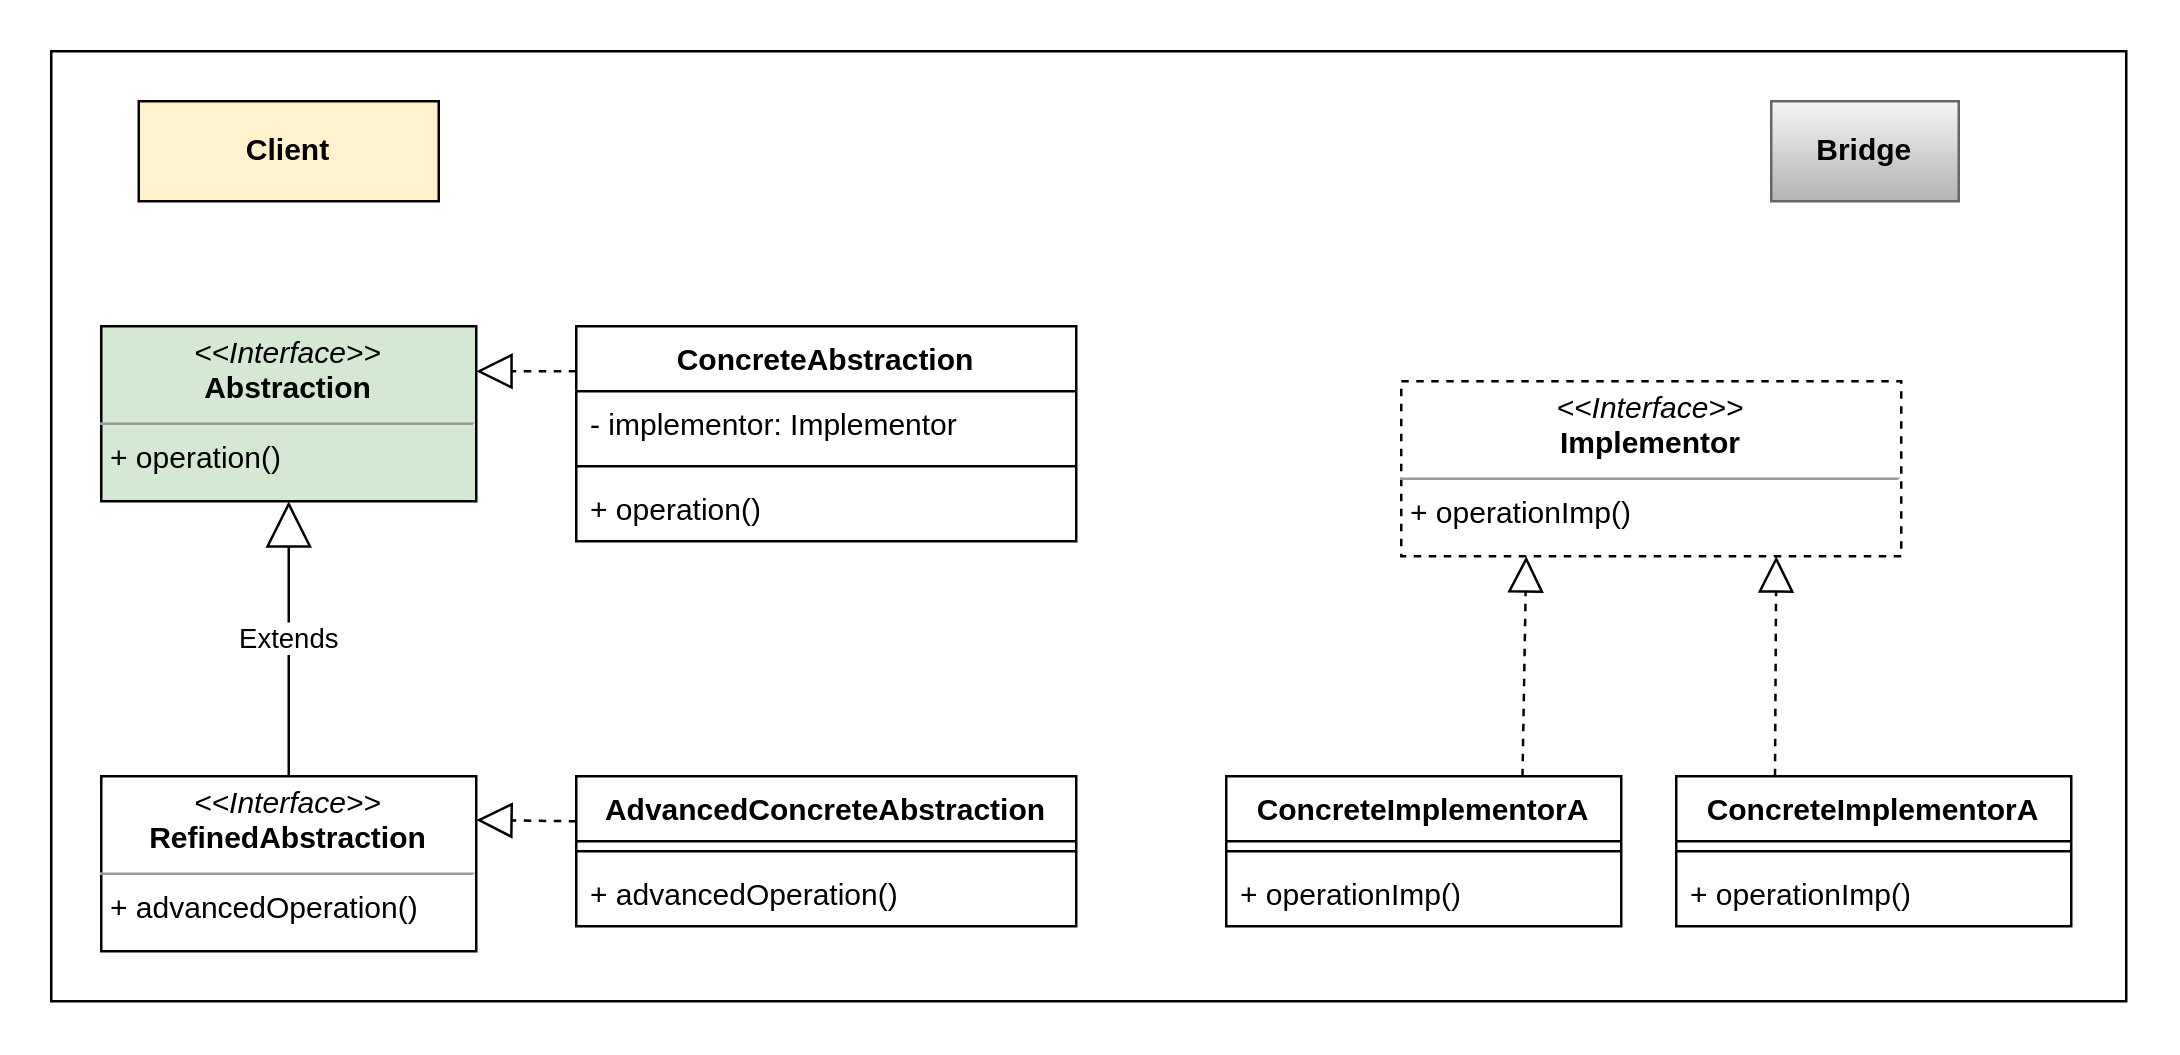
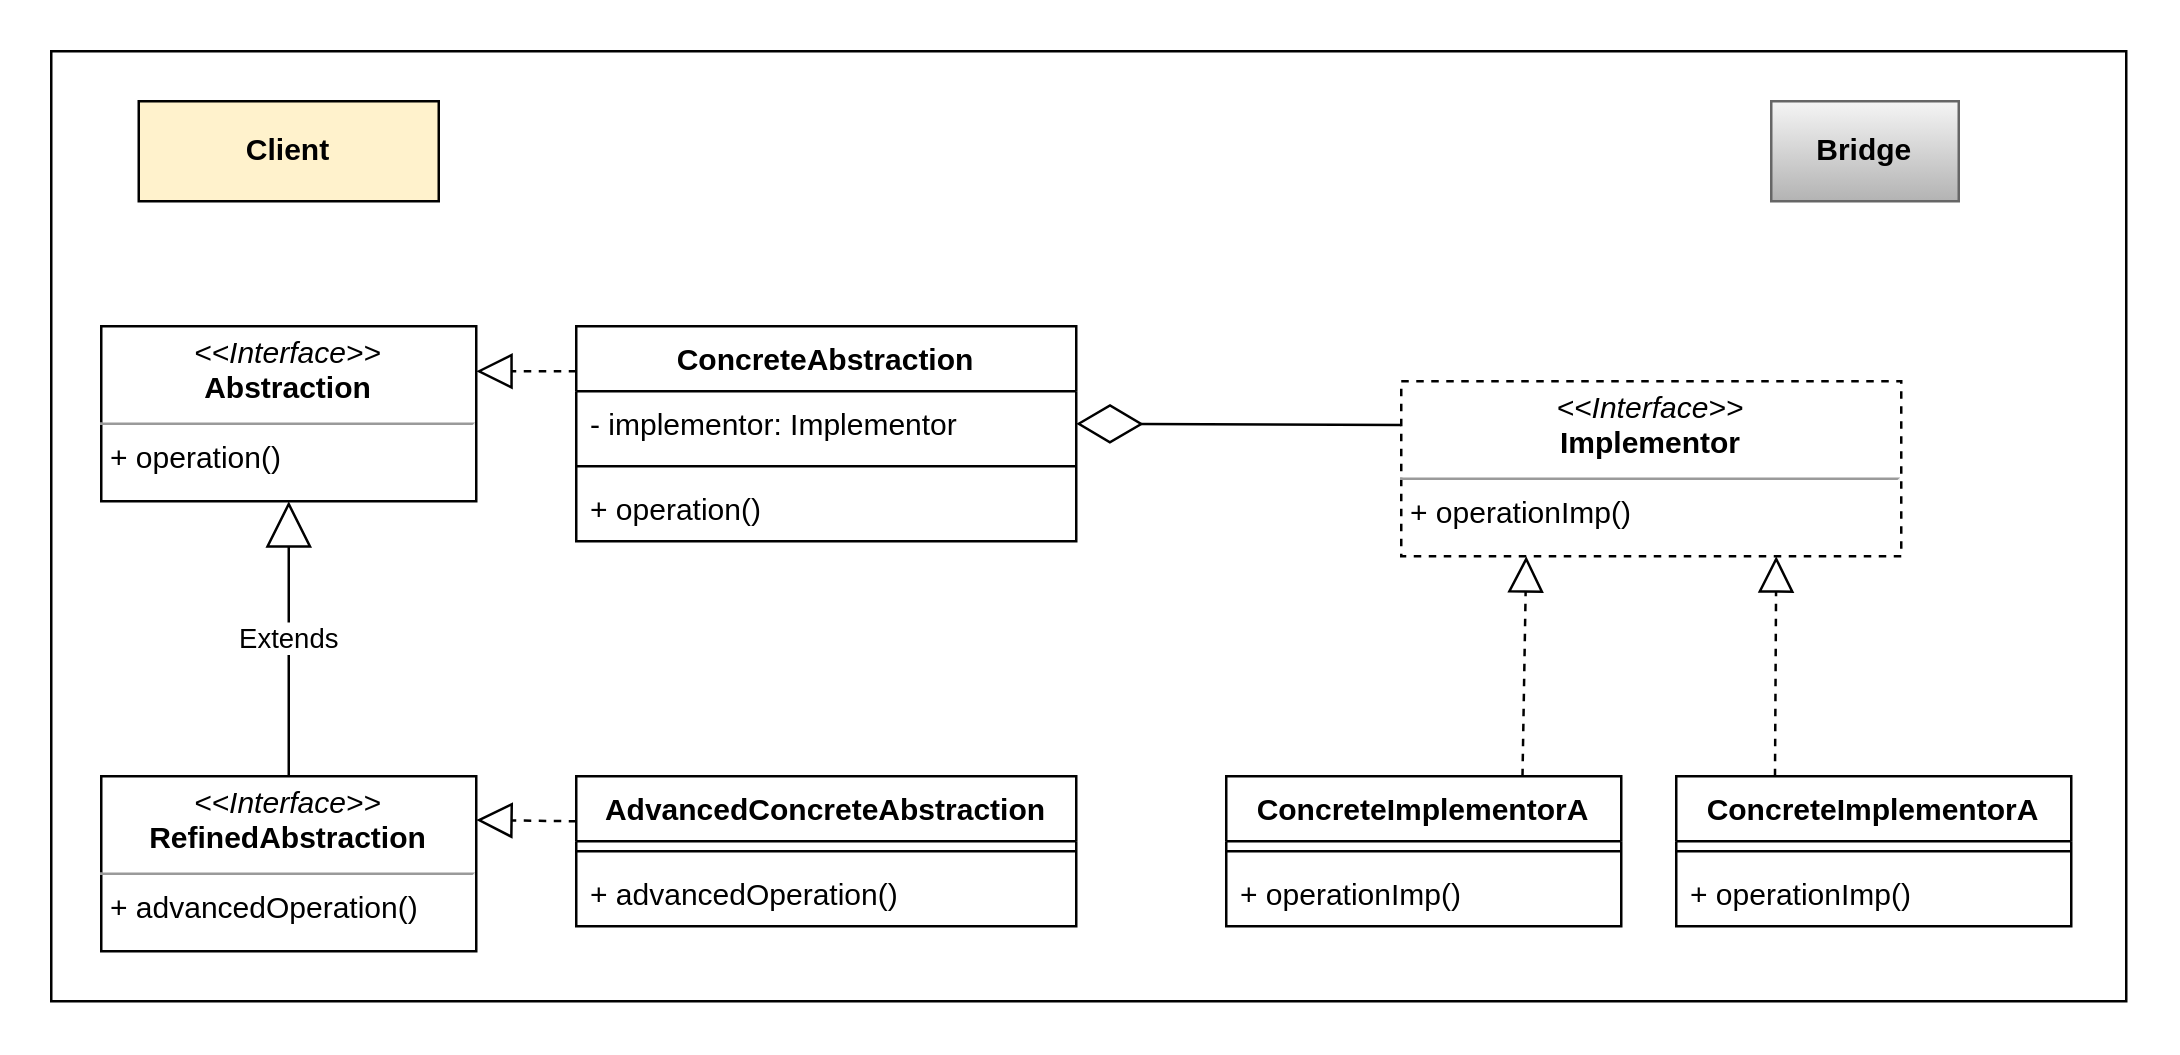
node "<<Interface>> Abstraction + operation()": fillcolor #d5e8d4 -> #ffffff
edge "<<Interface>> Implementor + operationImp()" -> "- implementor: Implementor": added
